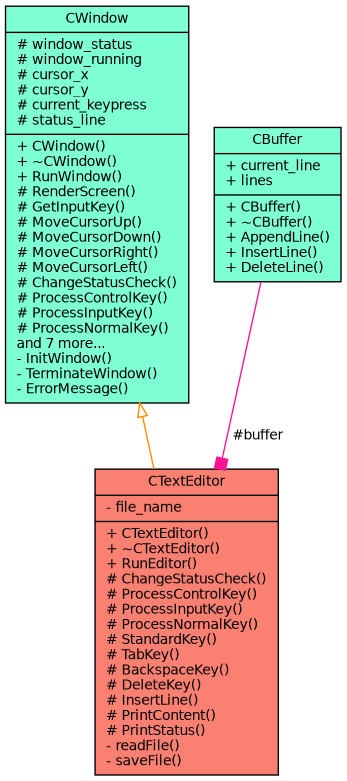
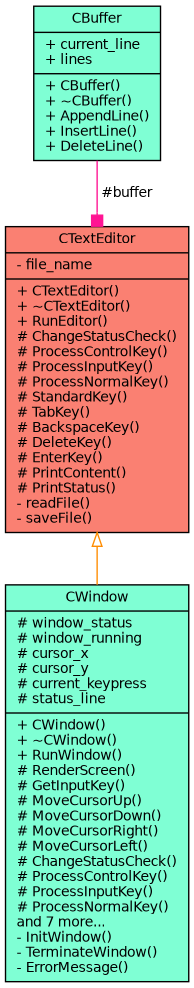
edge "CTextEditor" -> "CWindow": reversed
node "CTextEditor": text "# InsertLine()" -> "# EnterKey()"
